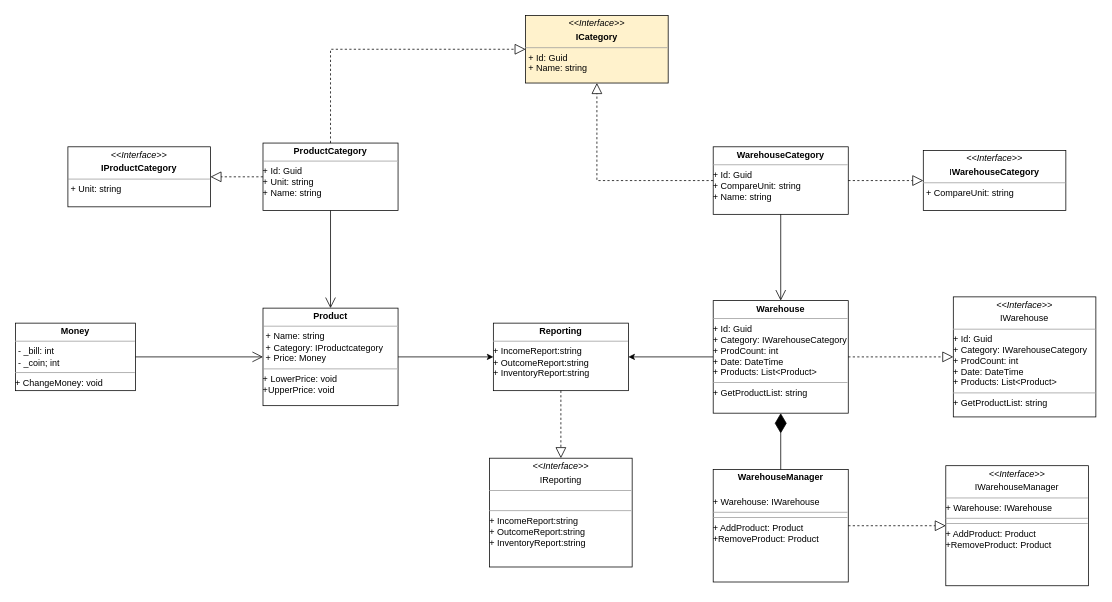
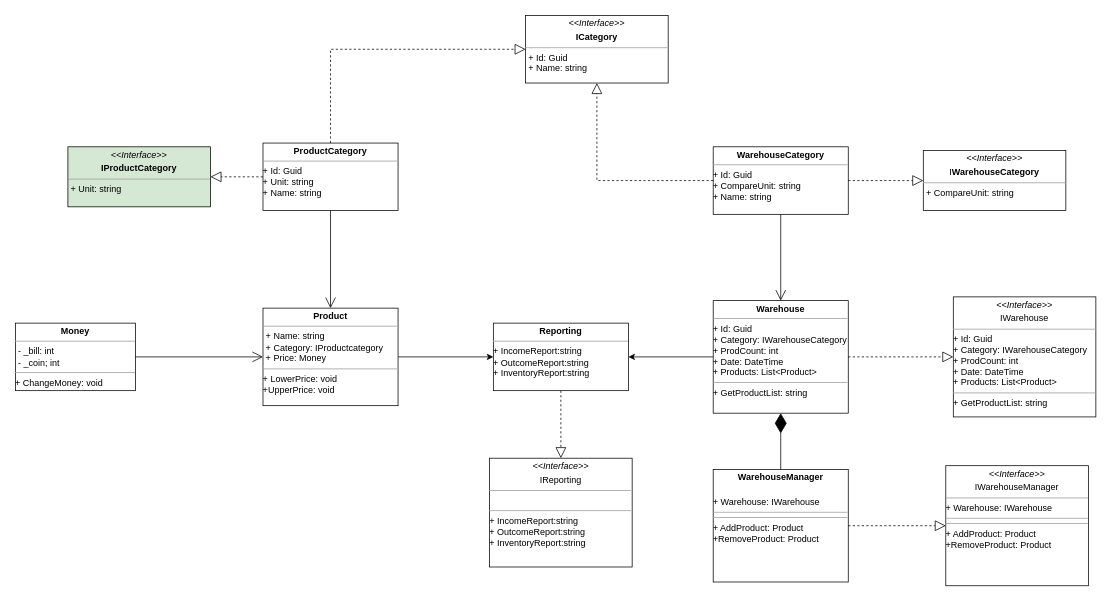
node "<<Interface>> ICategory + Id: Guid + Name: string": fillcolor #fff2cc -> #ffffff
node "<<Interface>> IProductCategory + Unit: string": fillcolor #ffffff -> #d5e8d4
